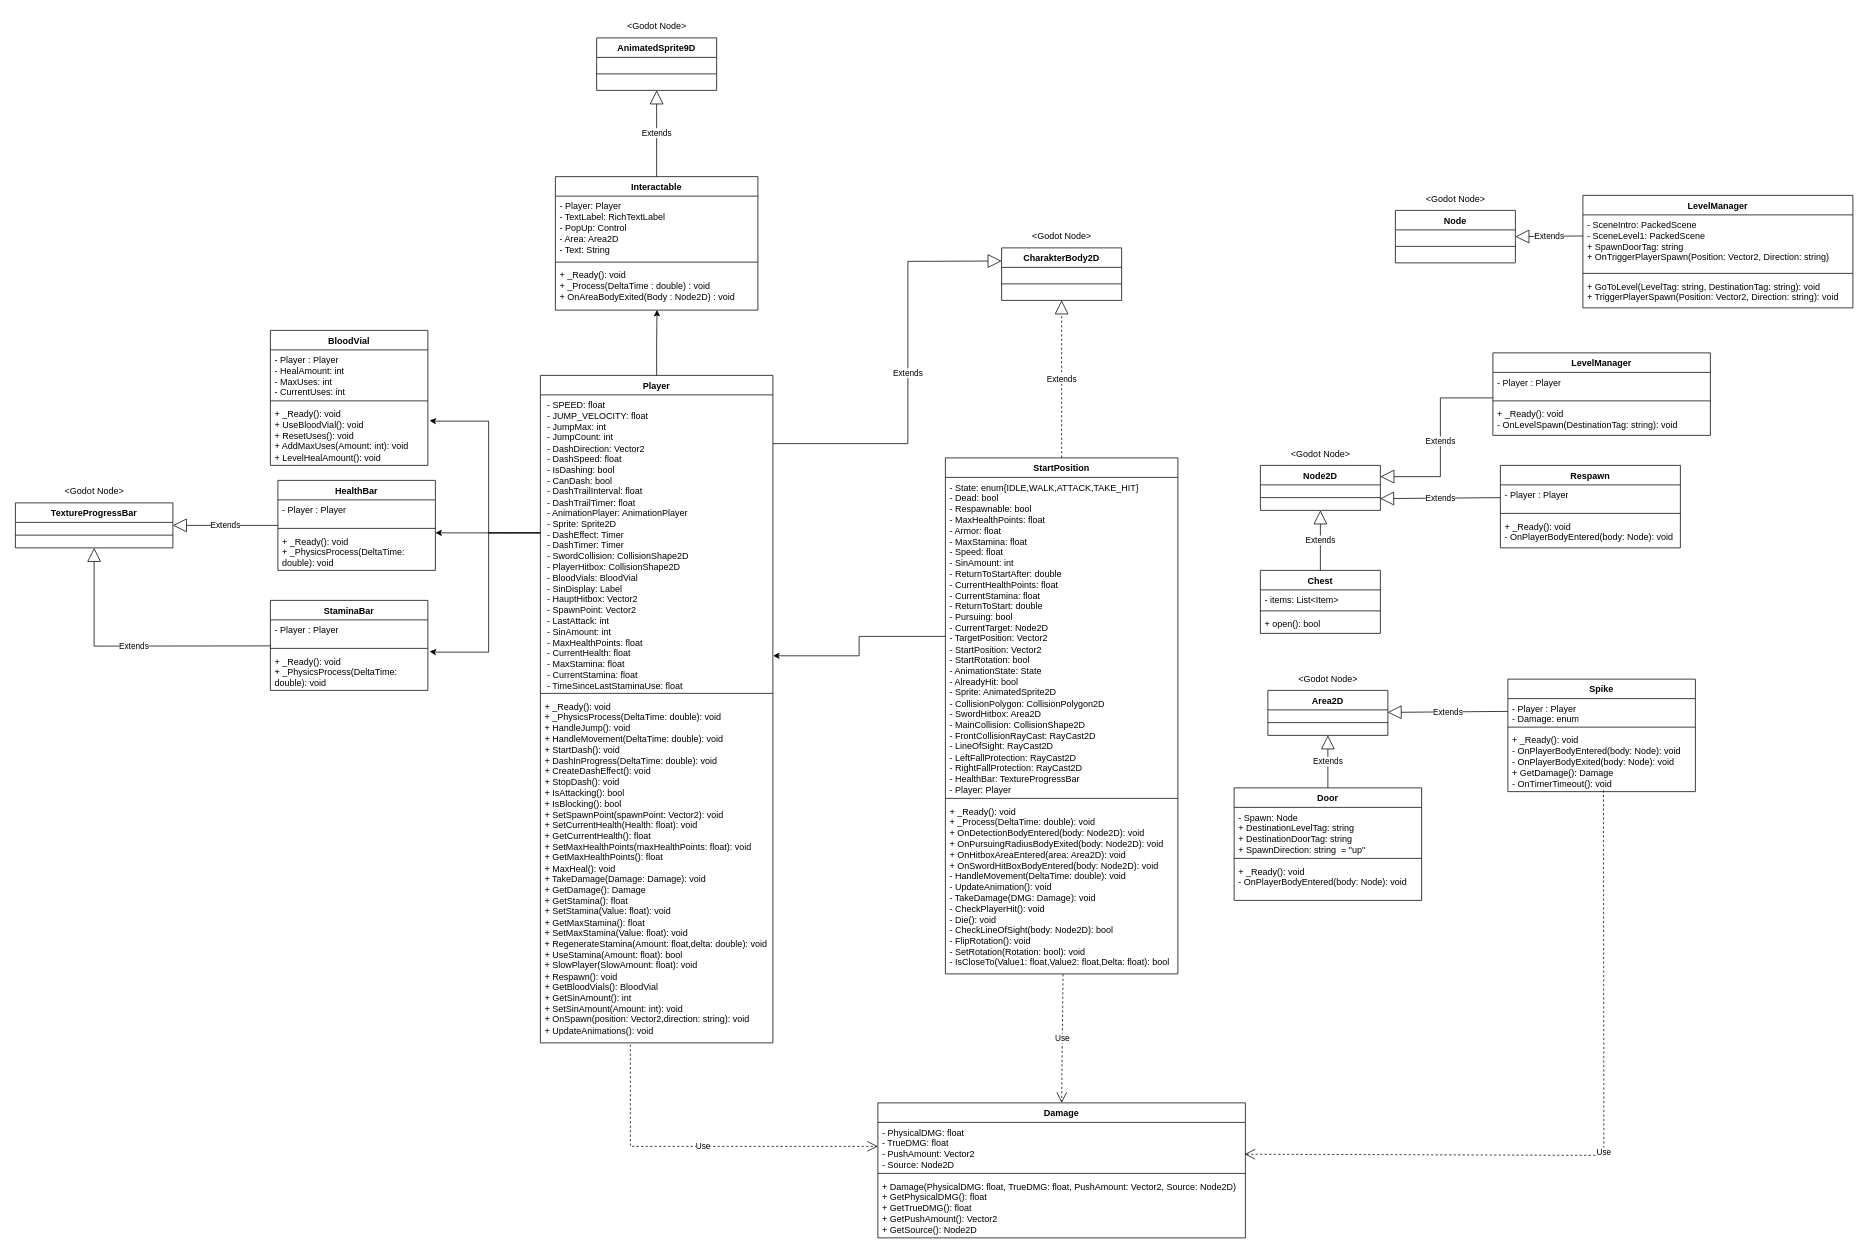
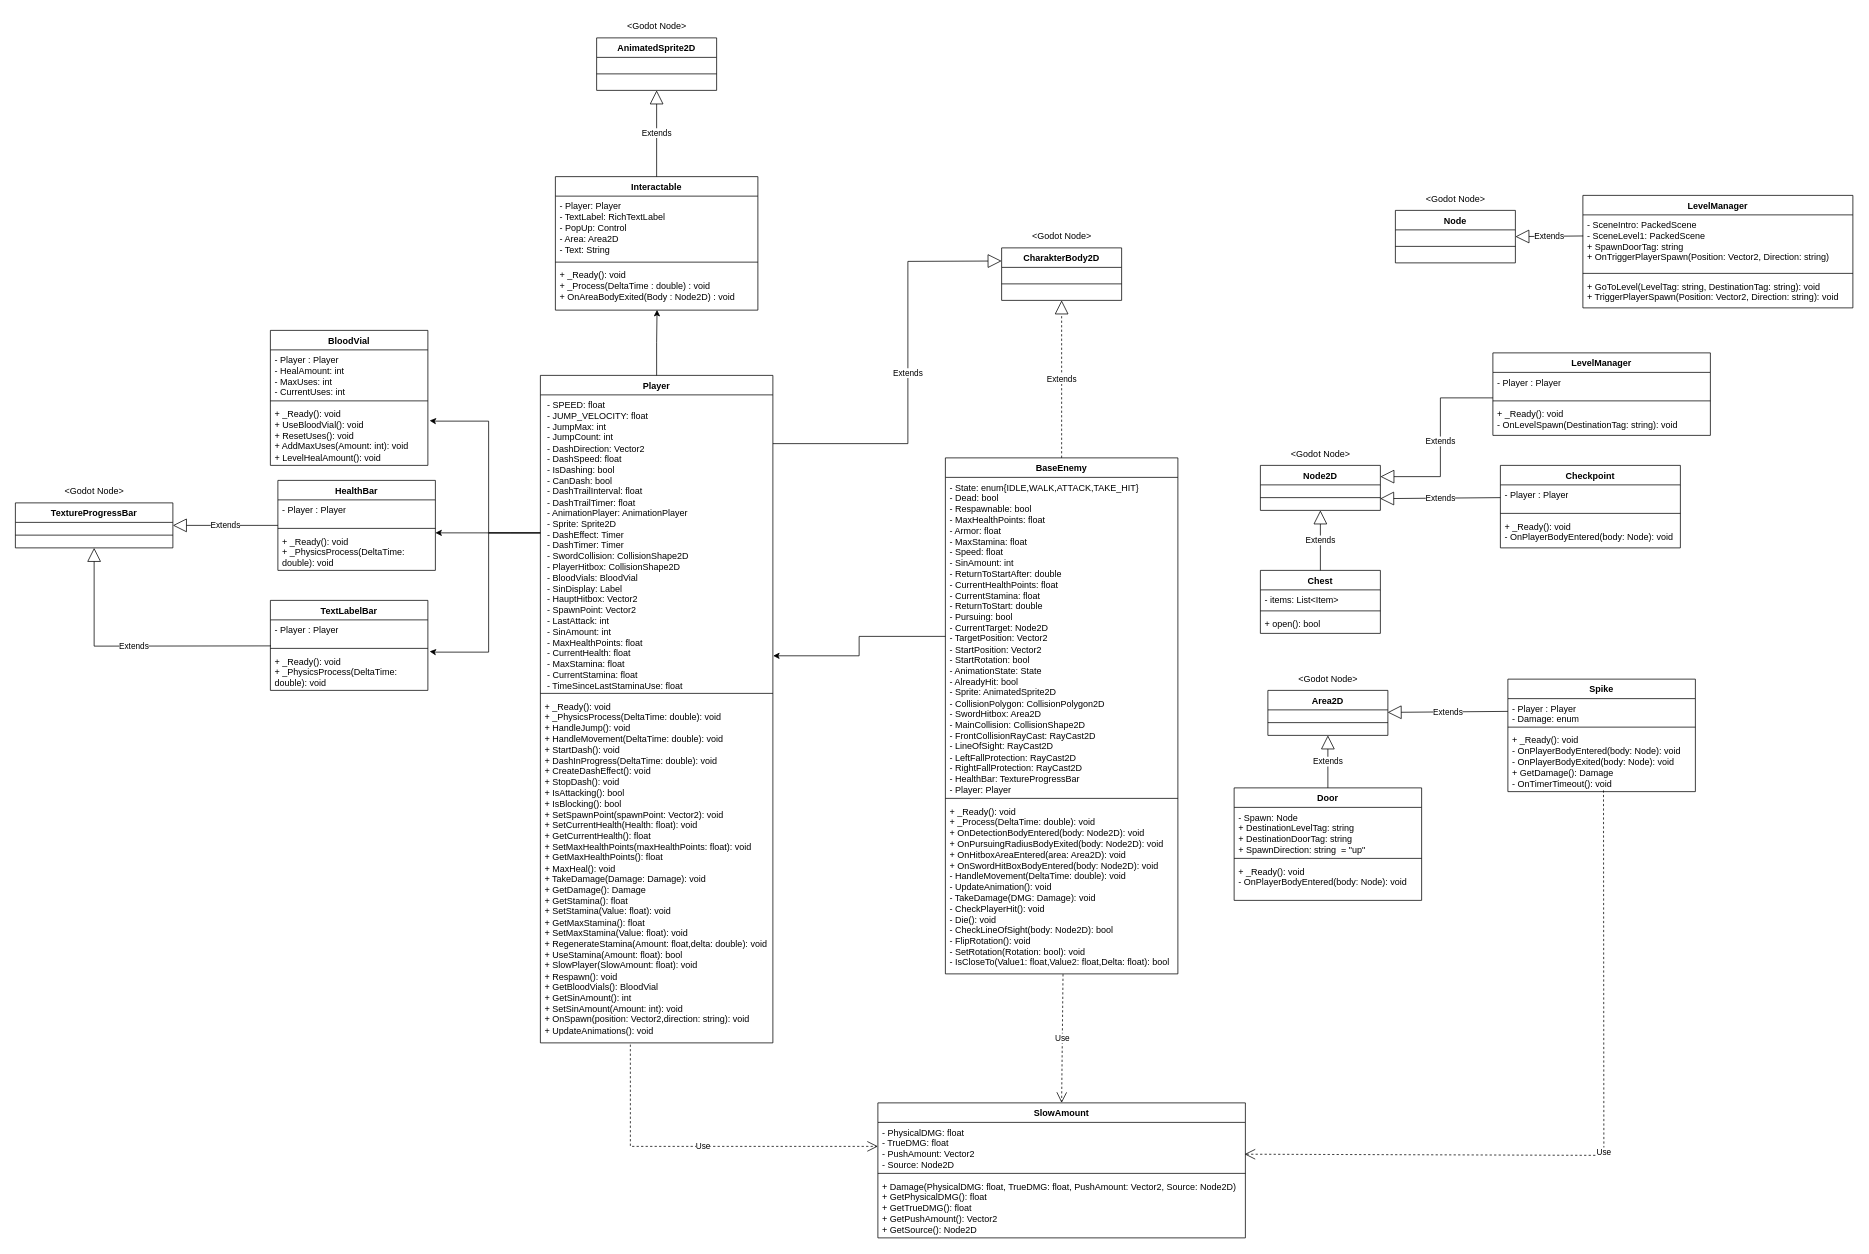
node "AnimatedSprite9D": label "AnimatedSprite9D" -> "AnimatedSprite2D"
node "StartPosition": label "StartPosition" -> "BaseEnemy"
node "Respawn": label "Respawn" -> "Checkpoint"
node "StaminaBar": label "StaminaBar" -> "TextLabelBar"
node "Damage": label "Damage" -> "SlowAmount"
